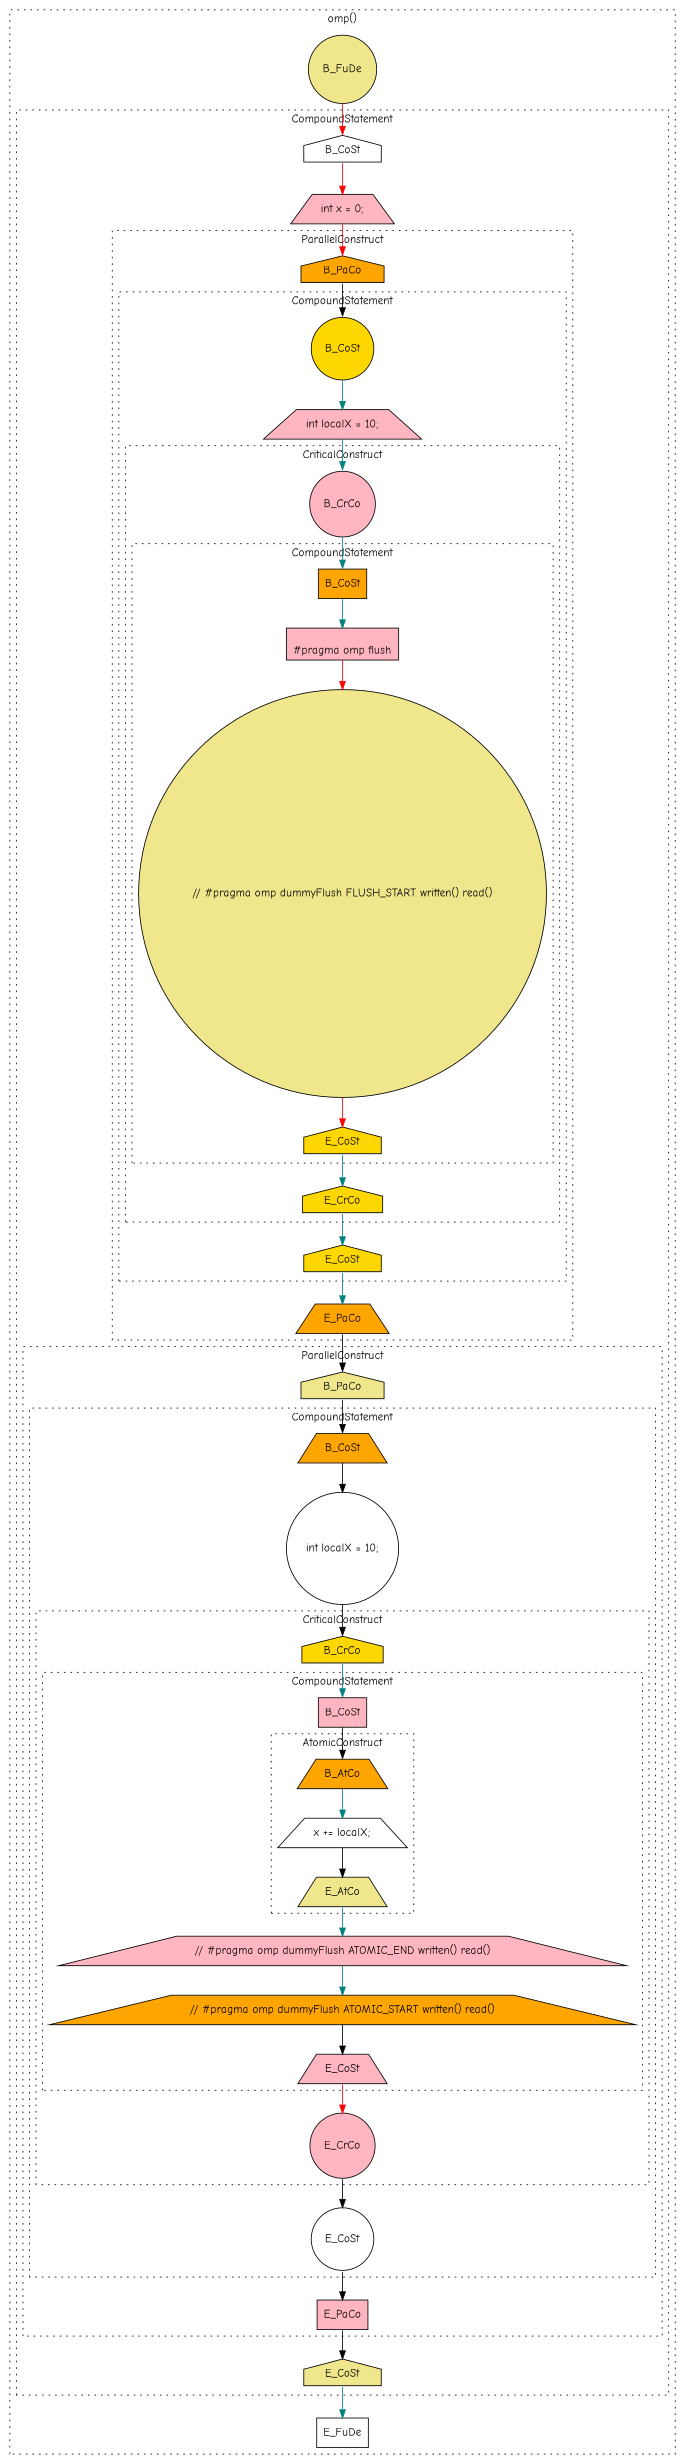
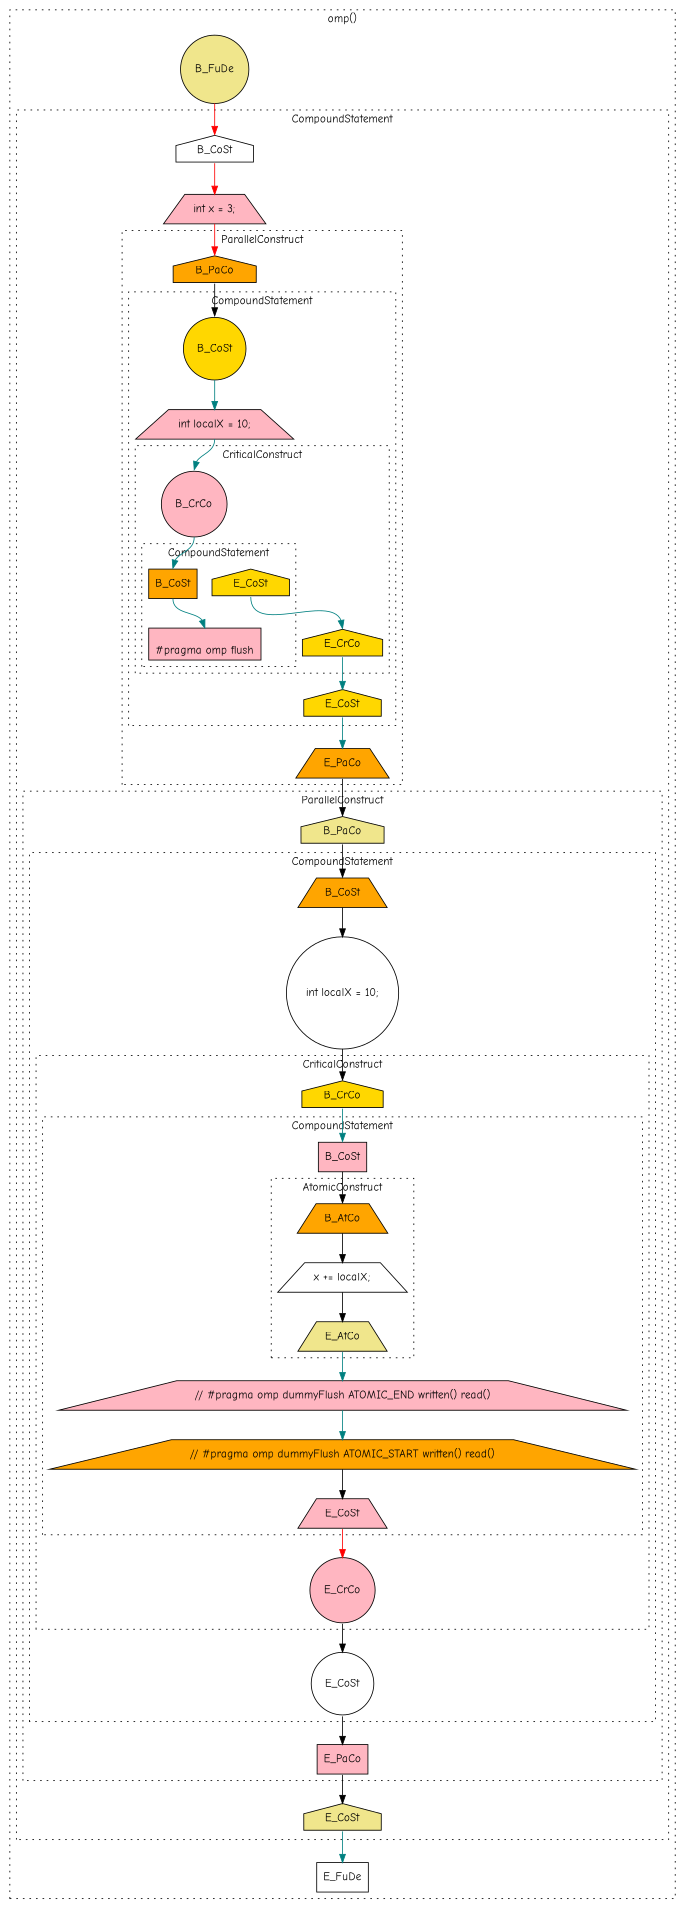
node "int x = 0;": label "int x = 0;" -> "int x = 3;"
node "// #pragma omp dummyFlush FLUSH_START written() read()": removed
edge "B_AtCo" -> "x += localX;": color teal -> black
